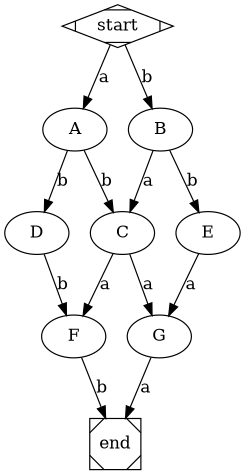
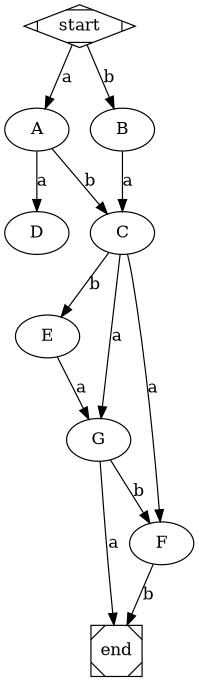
edge "B" -> "E": now "C" -> "E"
edge "A" -> "D": label "b" -> "a"
edge "D" -> "F": now "G" -> "F"
